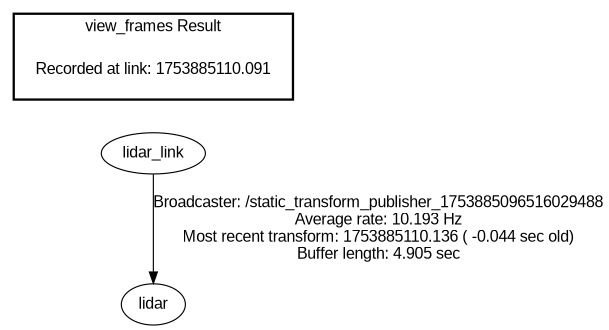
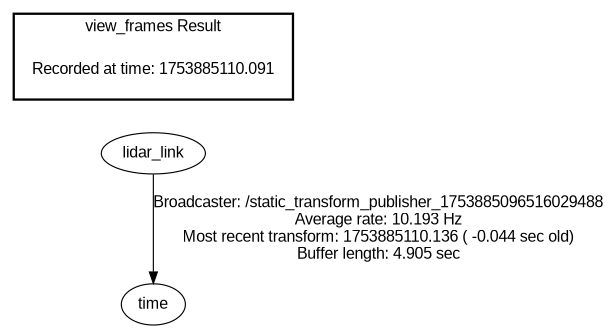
node "Recorded at link: 1753885110.091": label "Recorded at link: 1753885110.091" -> "Recorded at time: 1753885110.091"
node "lidar": label "lidar" -> "time"
